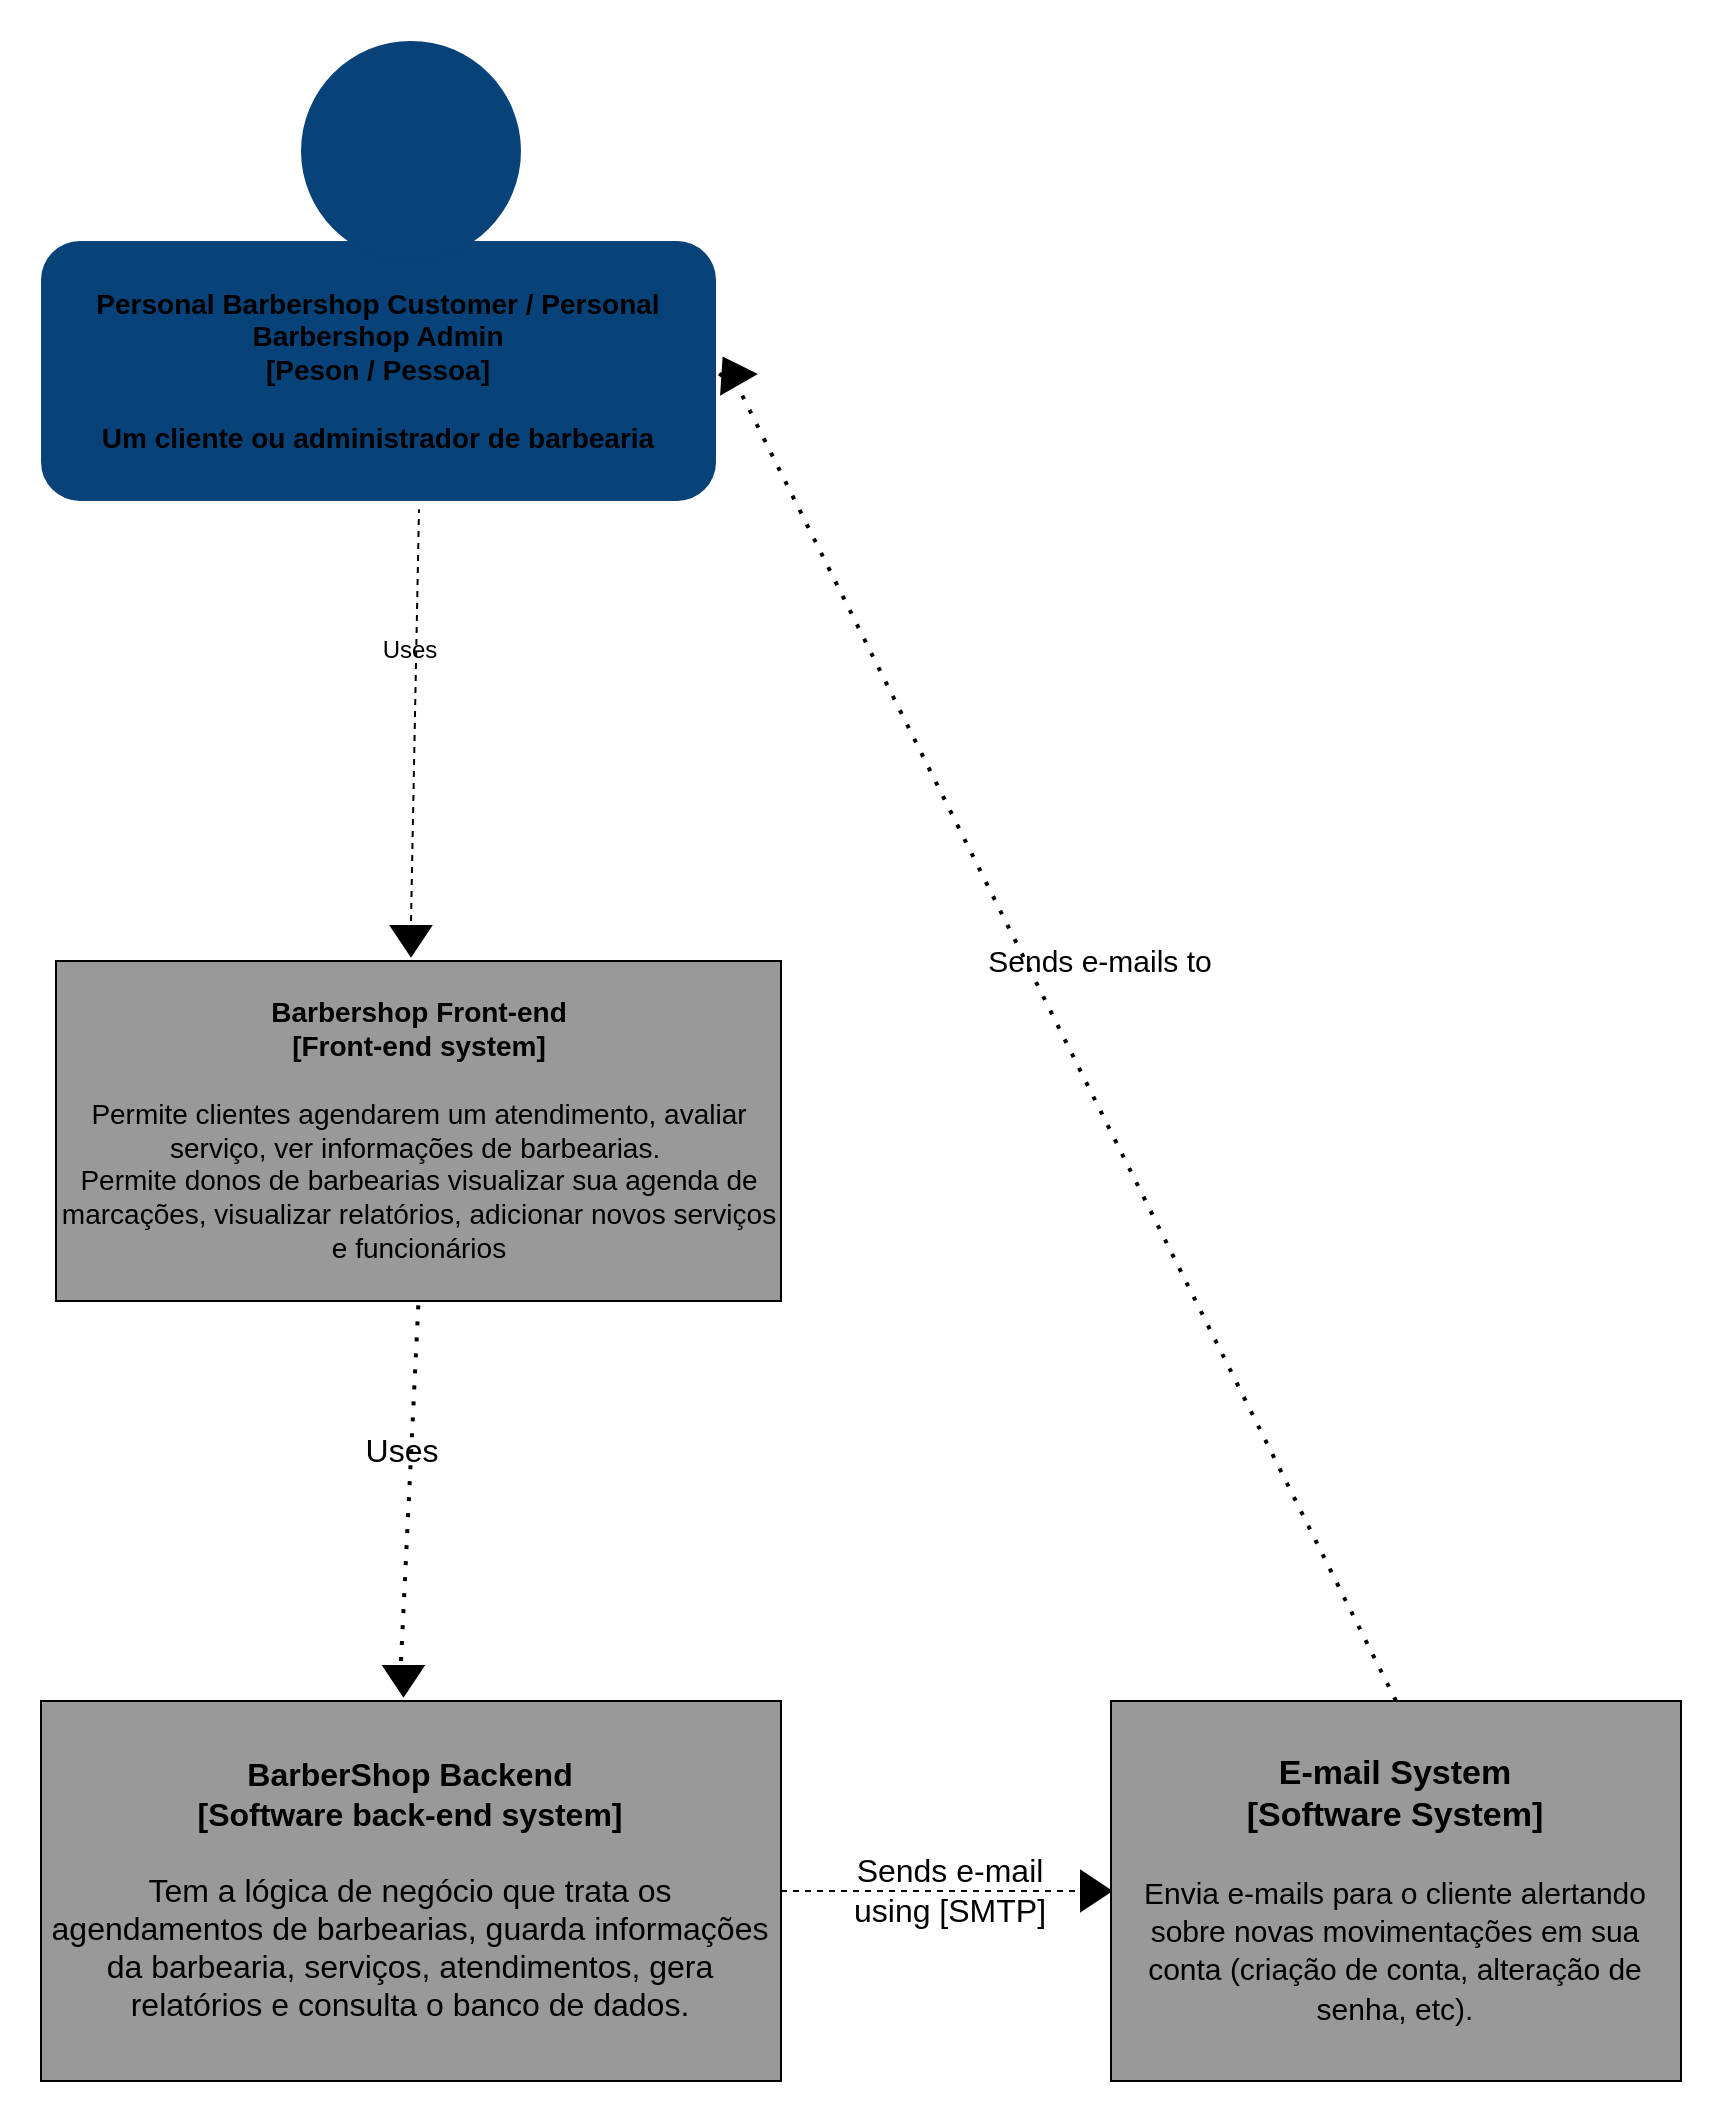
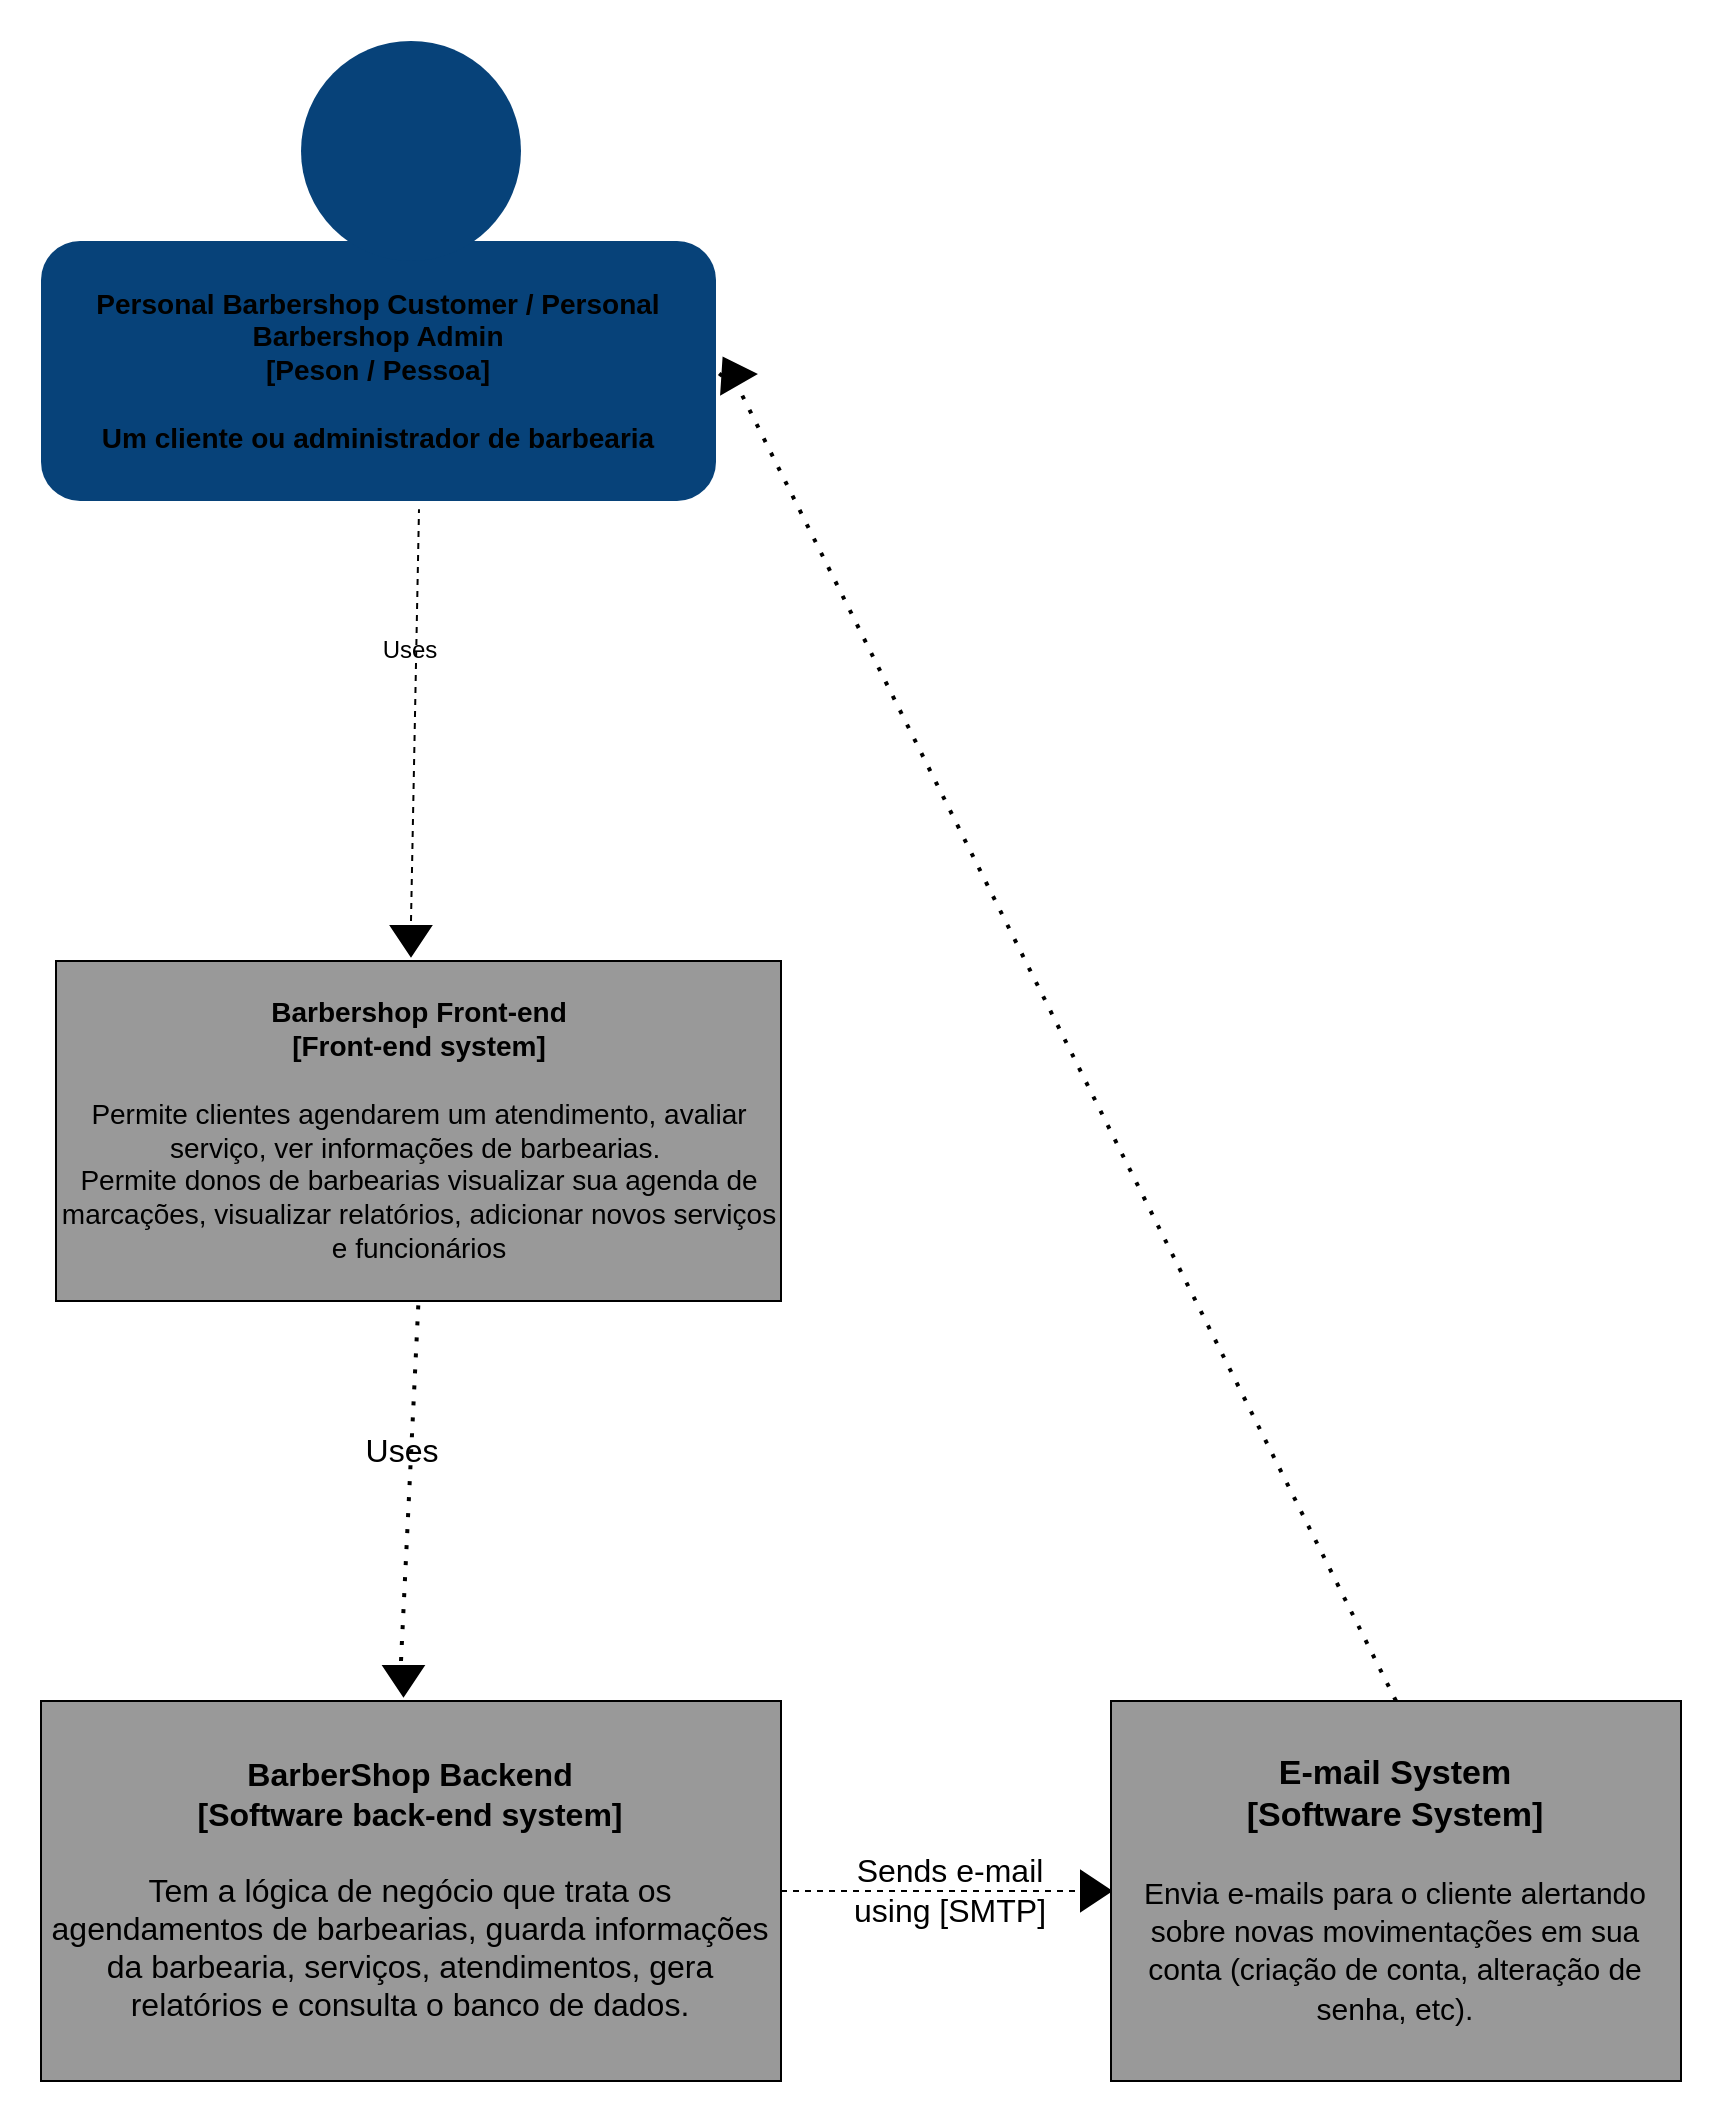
node "Sends e-mails to": removed
